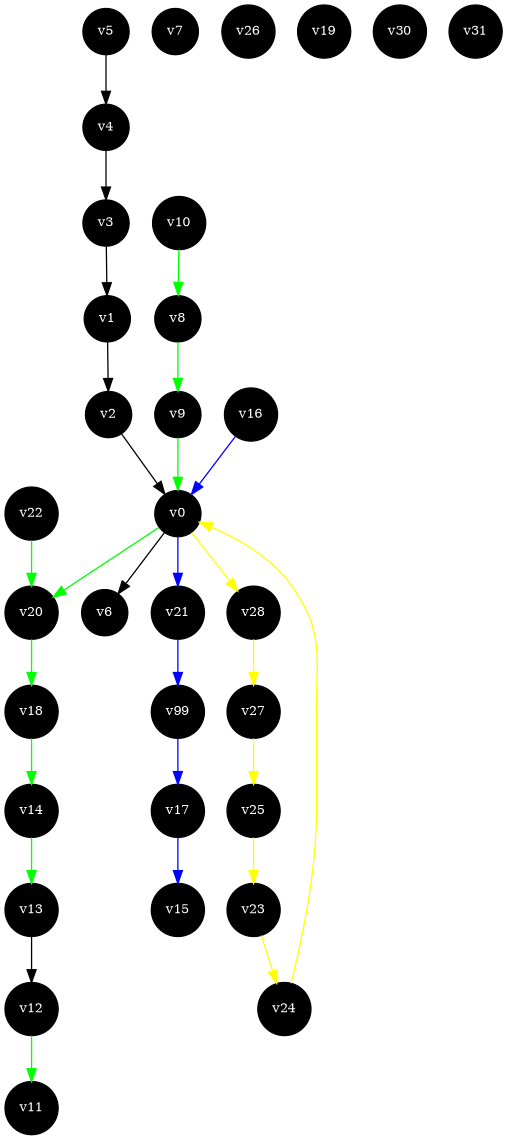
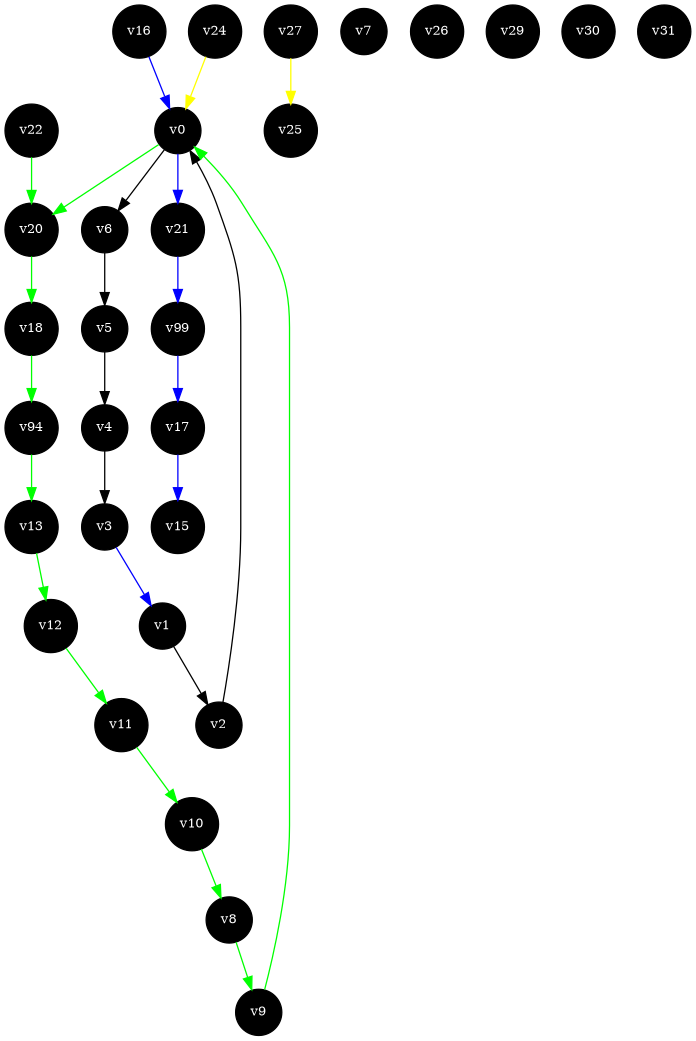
node "v19": label "v19" -> "v29"
edge "v3" -- "v1": color black -> blue
edge "v6" -- "v5": added
node "v28": removed
edge "v11" -- "v10": added
node "v14": label "v14" -> "v94"
node "v23": removed
edge "v13" -- "v12": color black -> green
